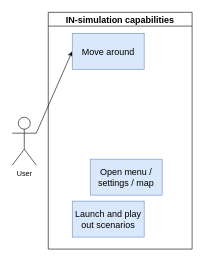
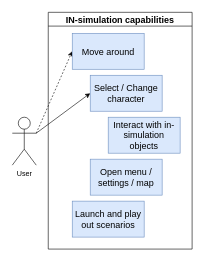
edge "User" -> "Move around": style solid -> dashed
node "Select / Change character": added
edge "User" -> "Select / Change character": added
node "Interact with in-simulation objects": added
